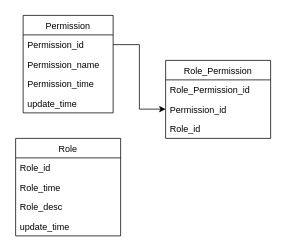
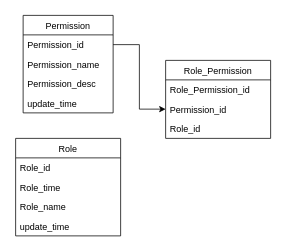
node "Permission_time": label "Permission_time" -> "Permission_desc"
node "Role_desc": label "Role_desc" -> "Role_name"
